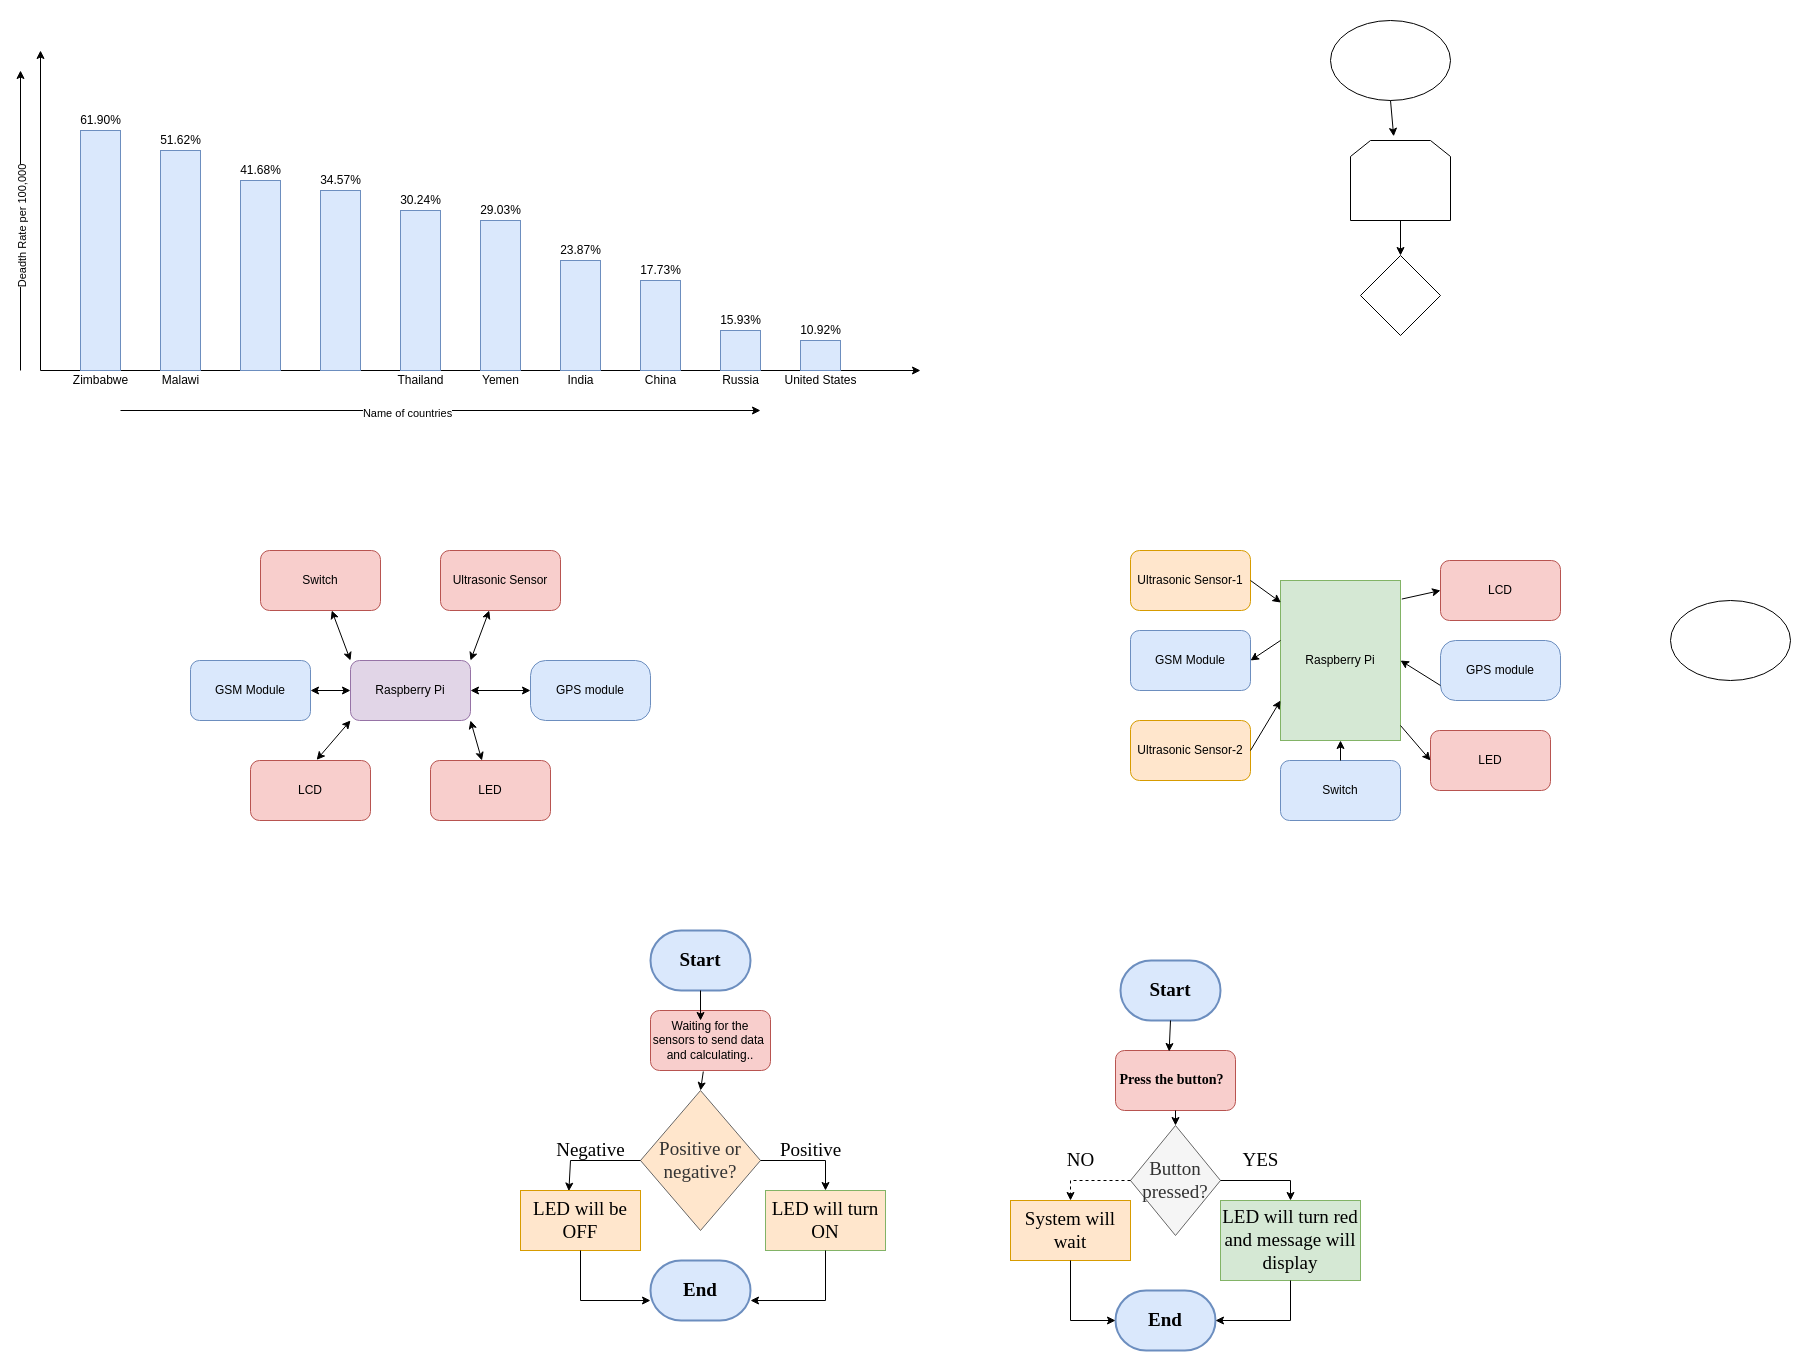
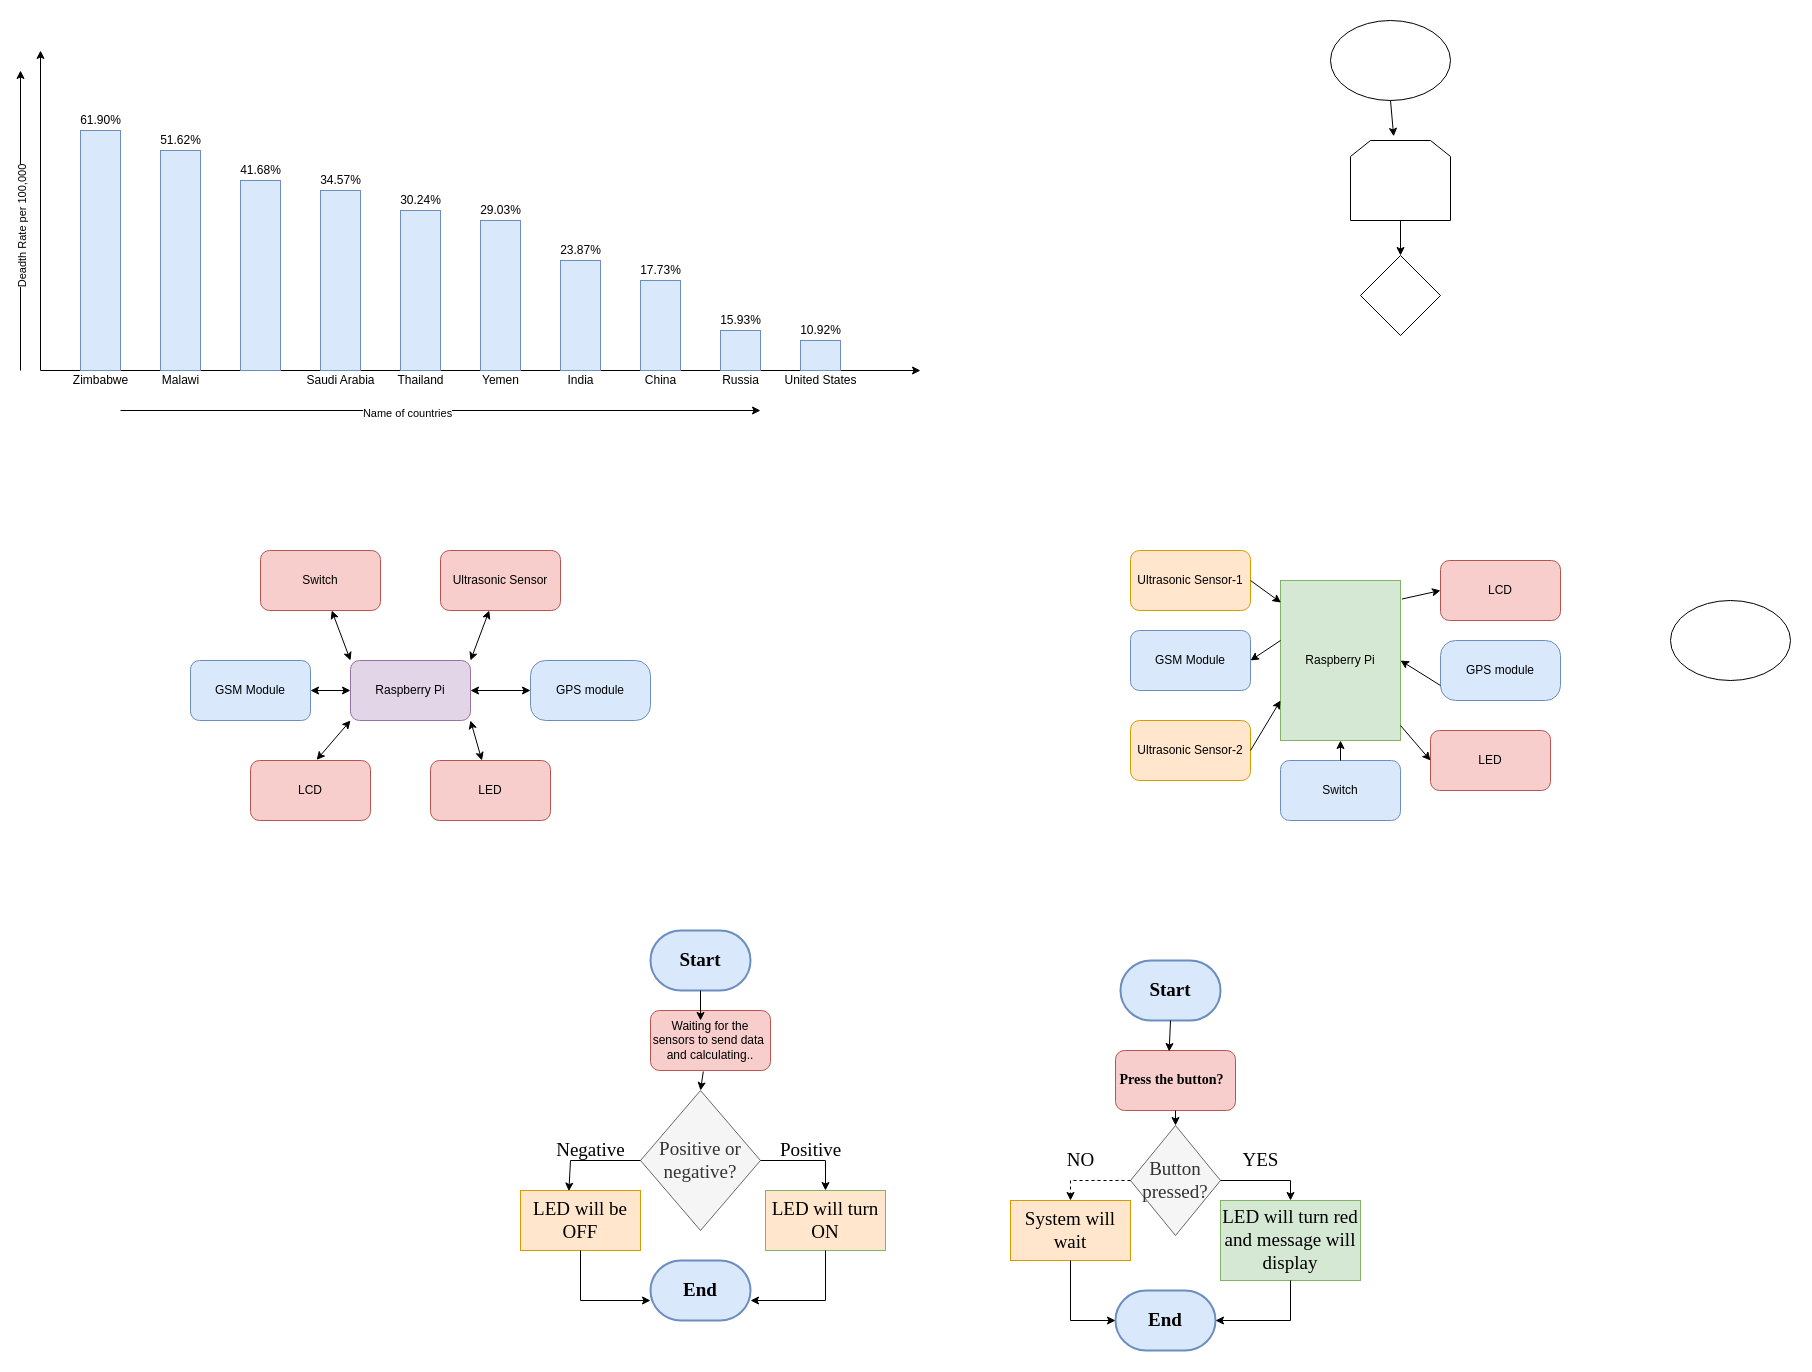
node "Saudi Arabia": added
node "Positive or negative?": fillcolor #ffe6cc -> #f5f5f5
